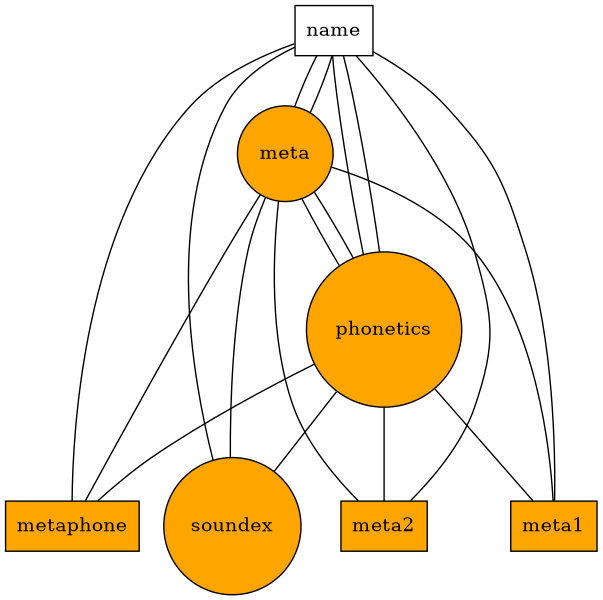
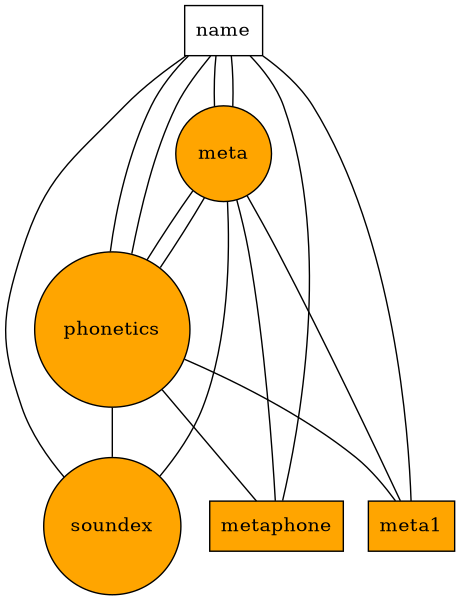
node "meta2": removed
